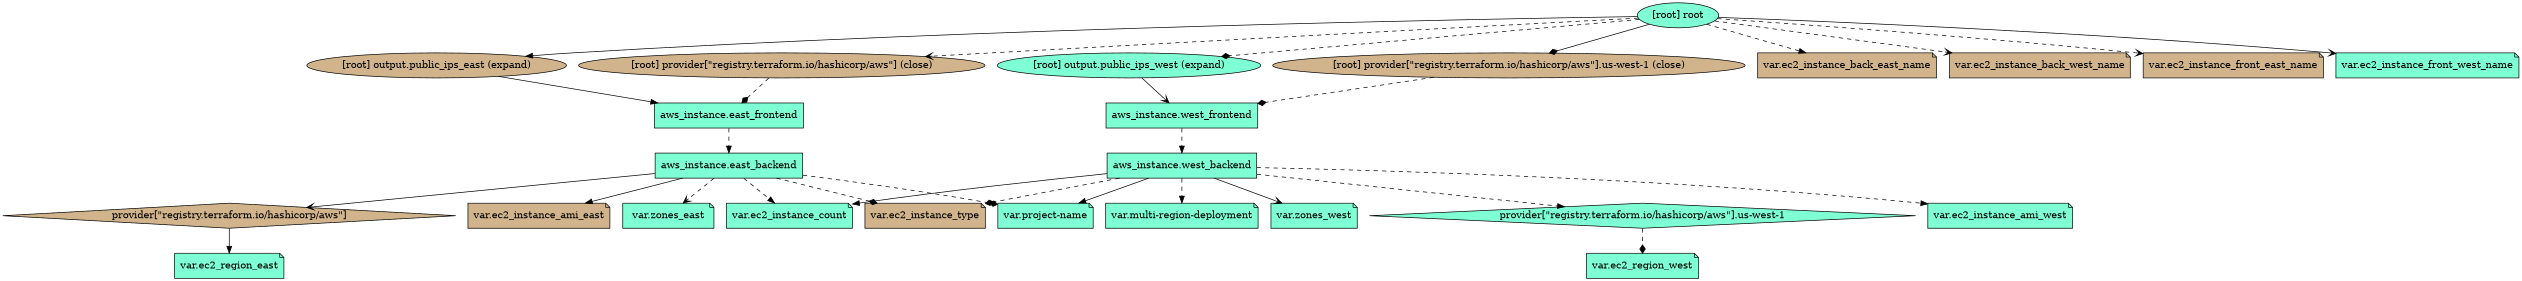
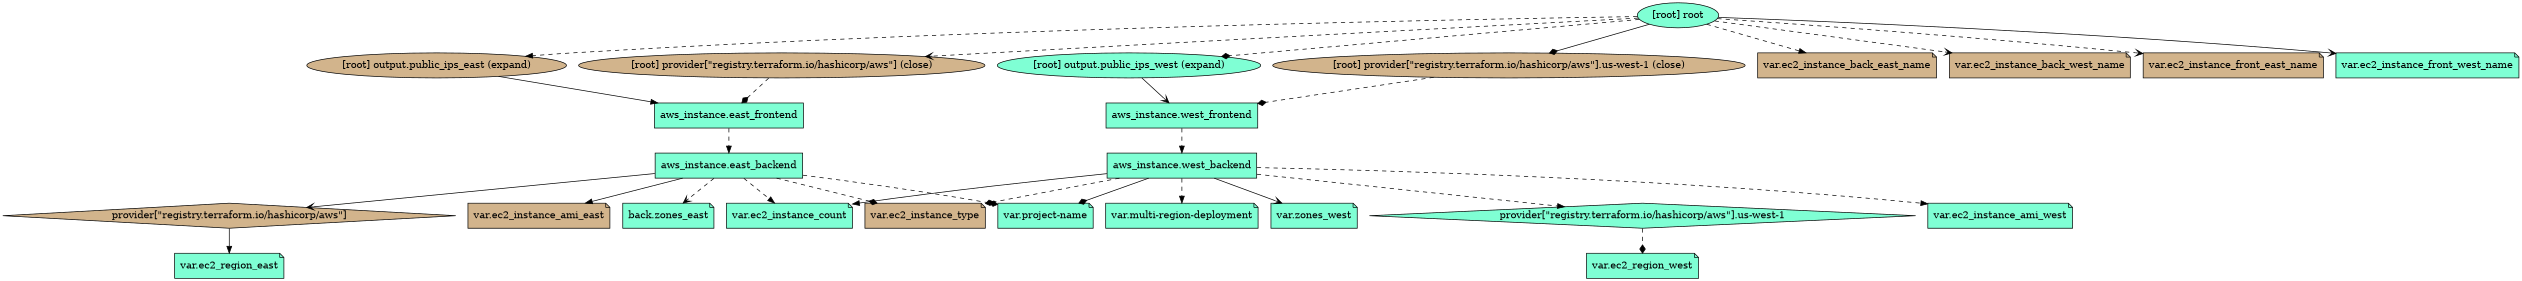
edge "[root] root" -> "[root] output.public_ips_east (expand)": style solid -> dashed
edge "aws_instance.west_backend" -> "var.project-name": arrowhead normal -> diamond
node "var.zones_east": label "var.zones_east" -> "back.zones_east"
